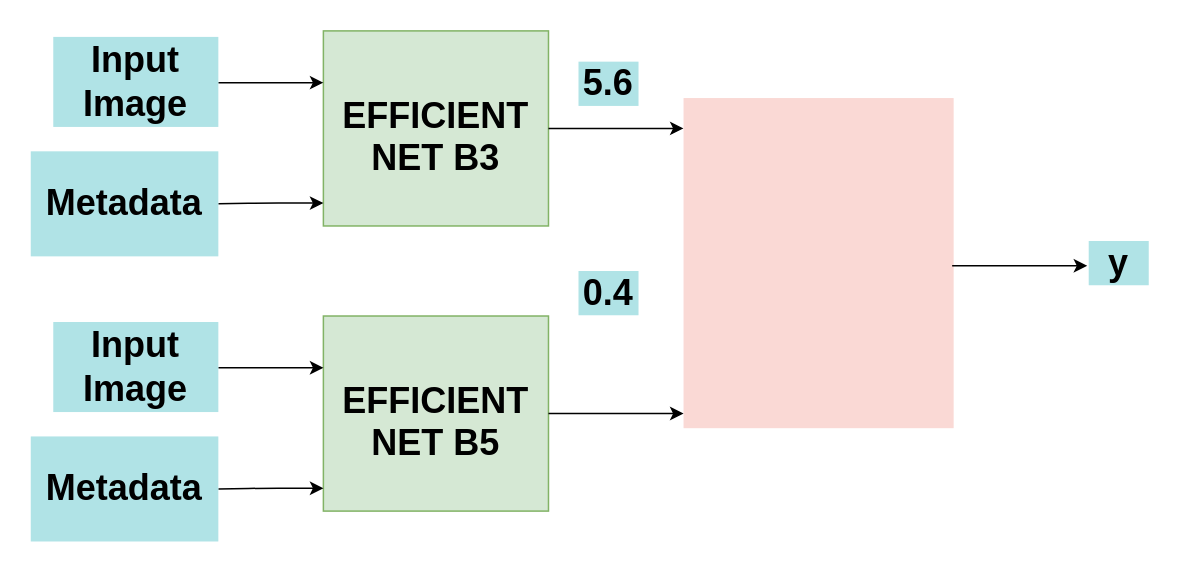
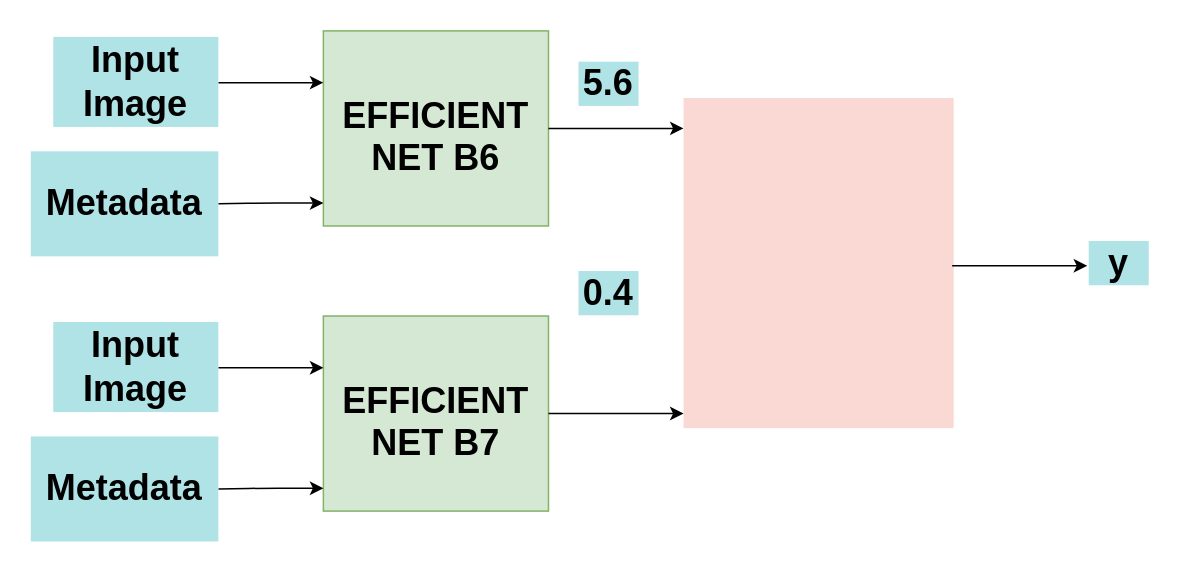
node "EFFICIENT NET B3": label "EFFICIENT NET B3" -> "EFFICIENT NET B6"
node "EFFICIENT NET B5": label "EFFICIENT NET B5" -> "EFFICIENT NET B7"
